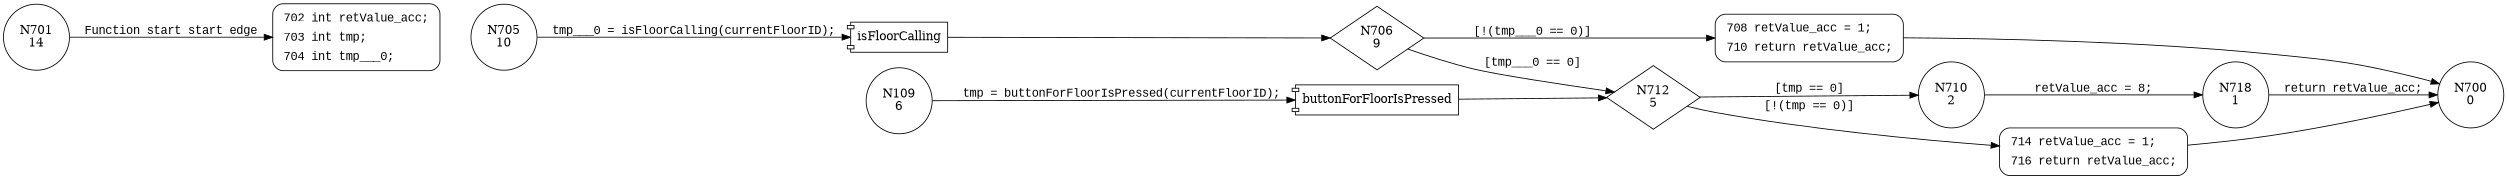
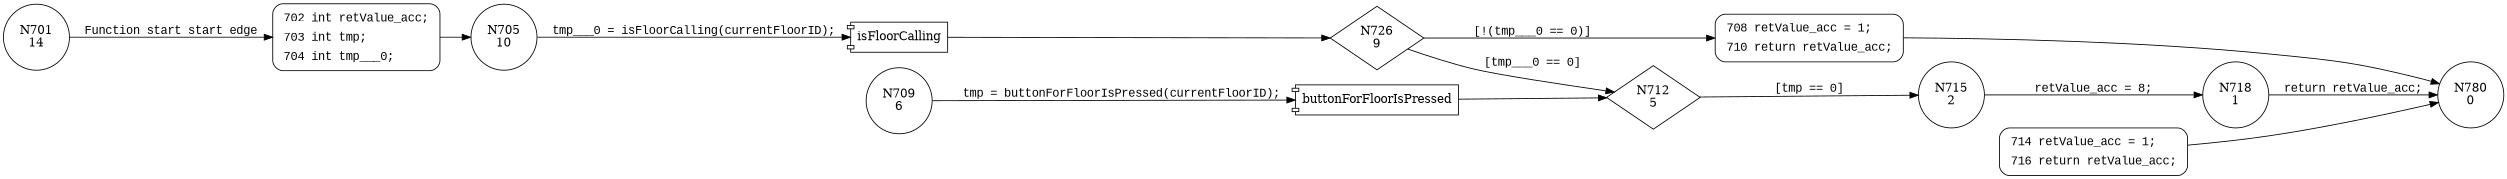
edge "702" -> "N705 10": added
node "N706 9": label "N706 9" -> "N726 9"
node "N710 2": label "N710 2" -> "N715 2"
node "N700 0": label "N700 0" -> "N780 0"
node "N109 6": label "N109 6" -> "N709 6"
edge "N712 5" -> "714": removed, label "[!(tmp == 0)]"
